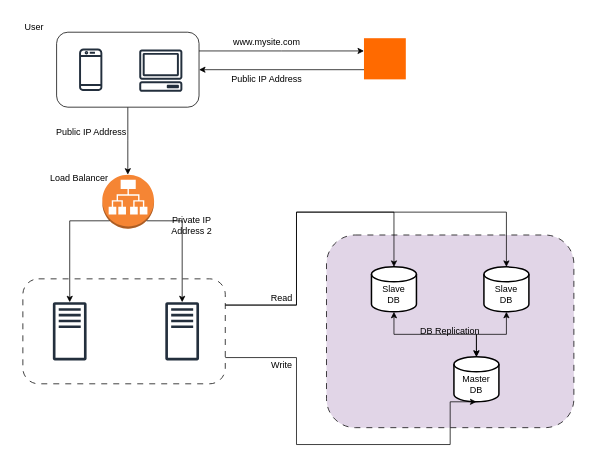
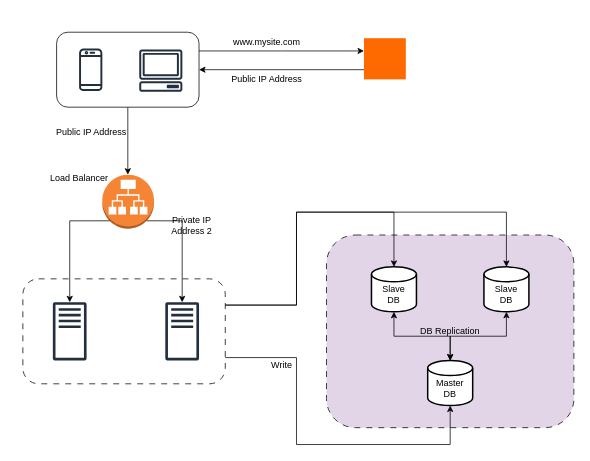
node "User": removed
node "Read": removed
node "Master DB": moved (477, 379) -> (450, 383)
